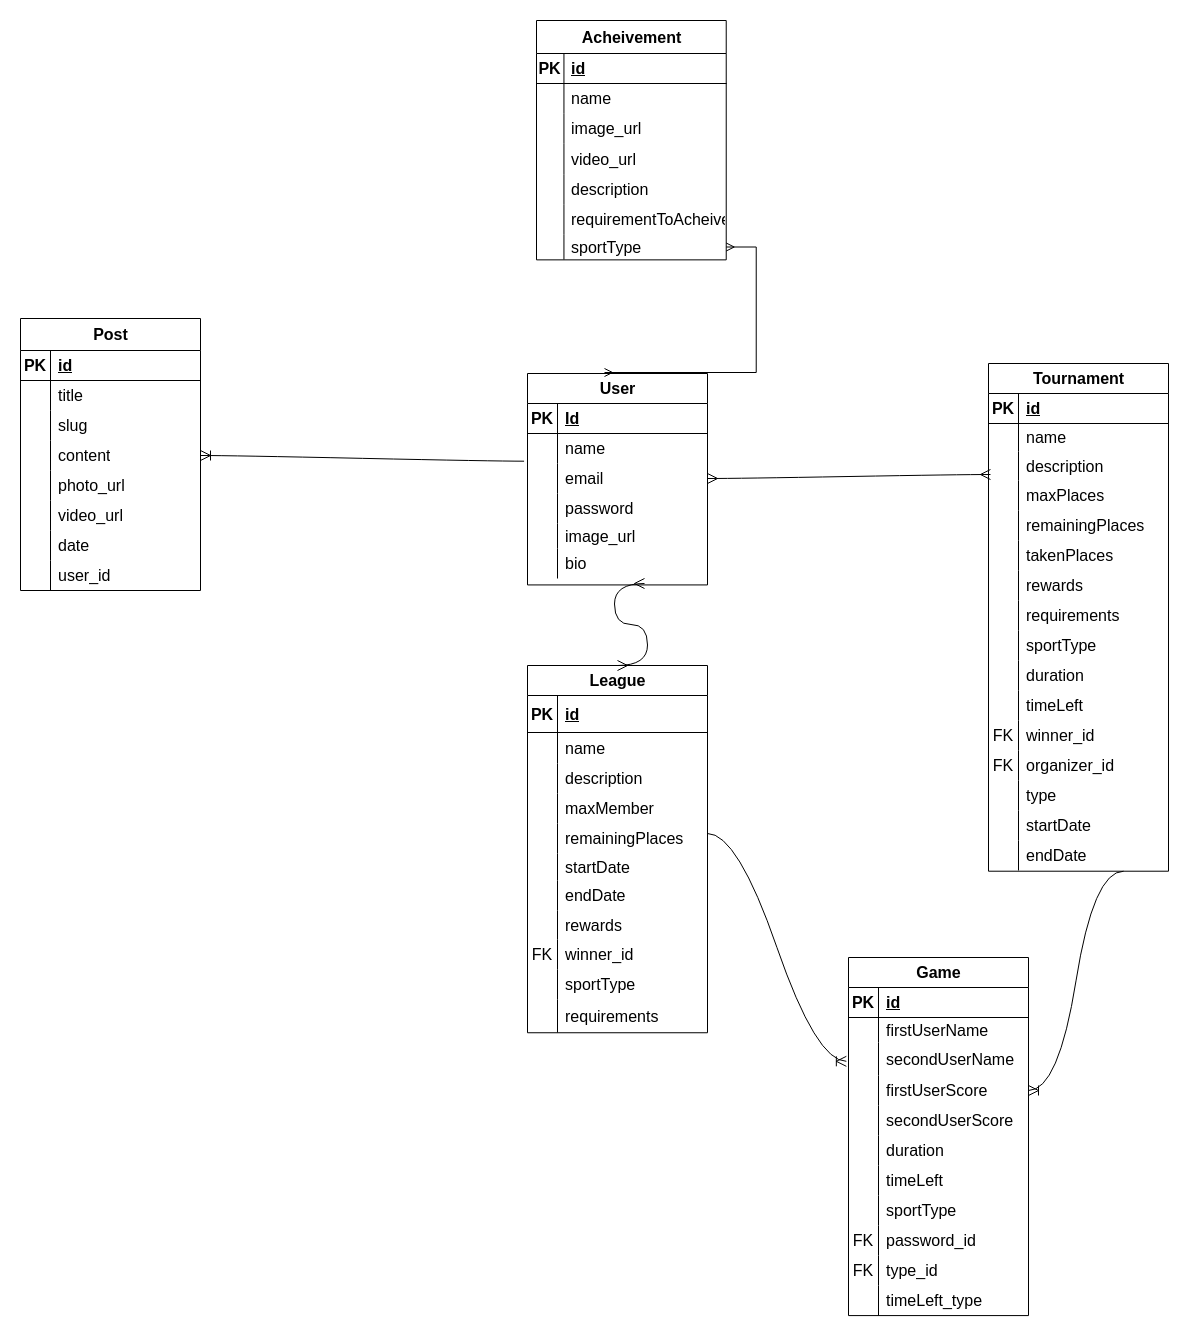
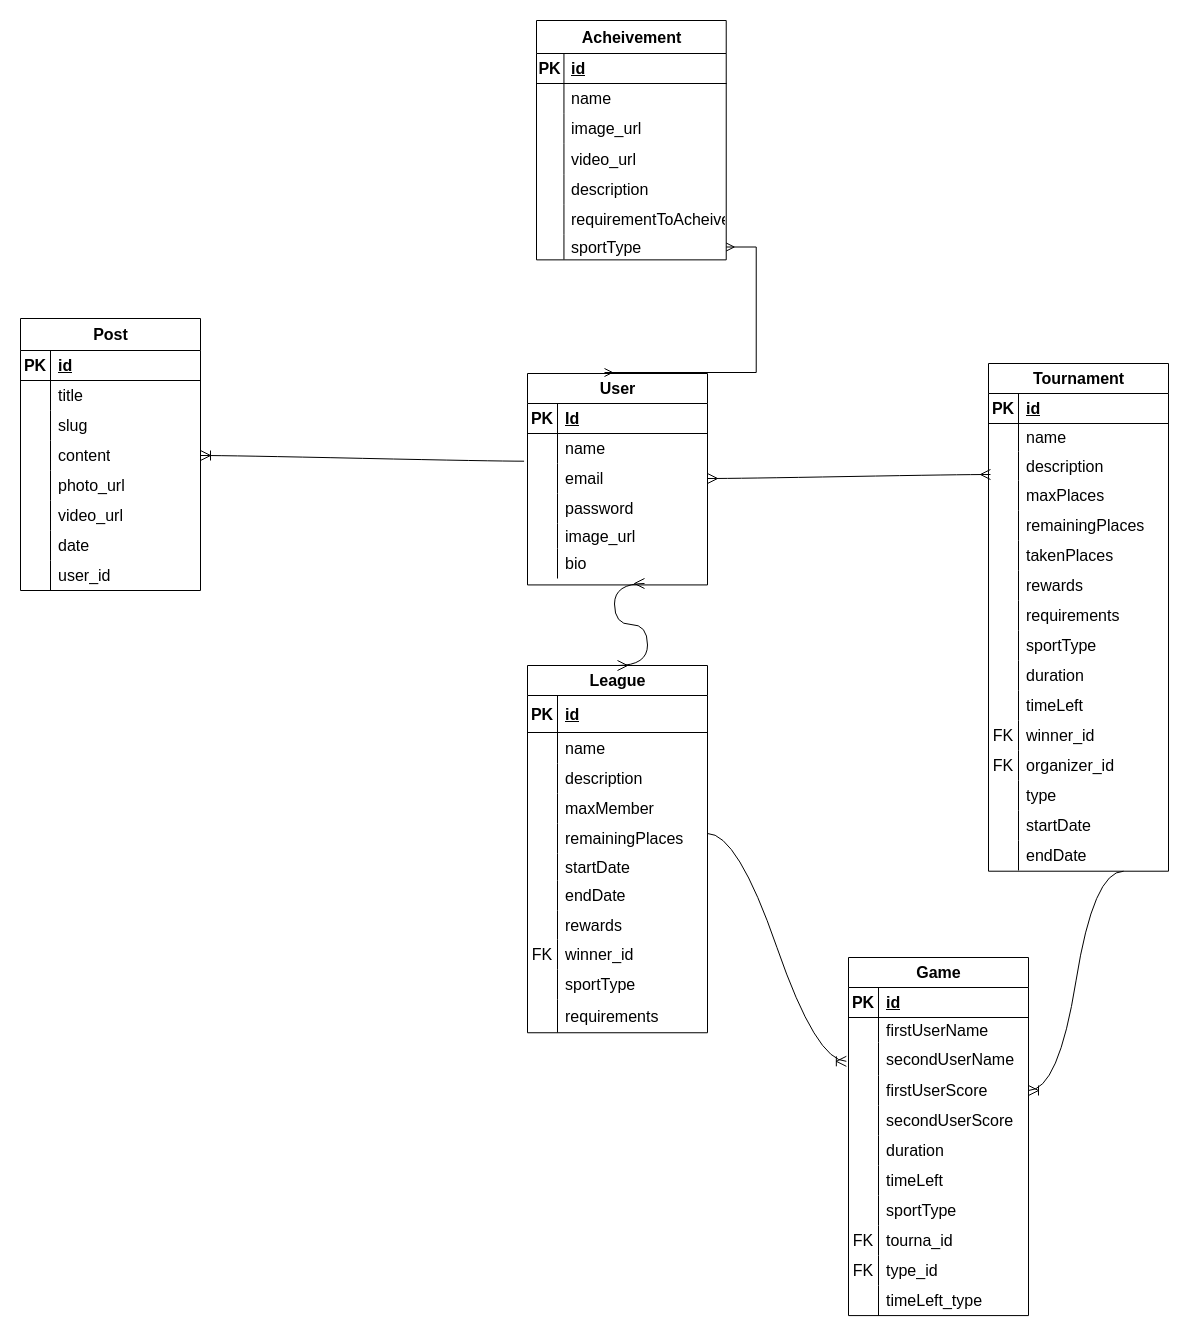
node "password_id": label "password_id" -> "tourna_id"
